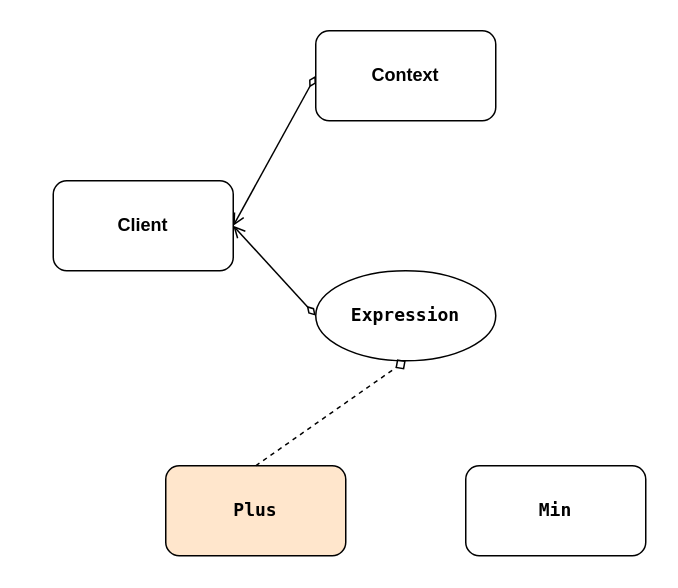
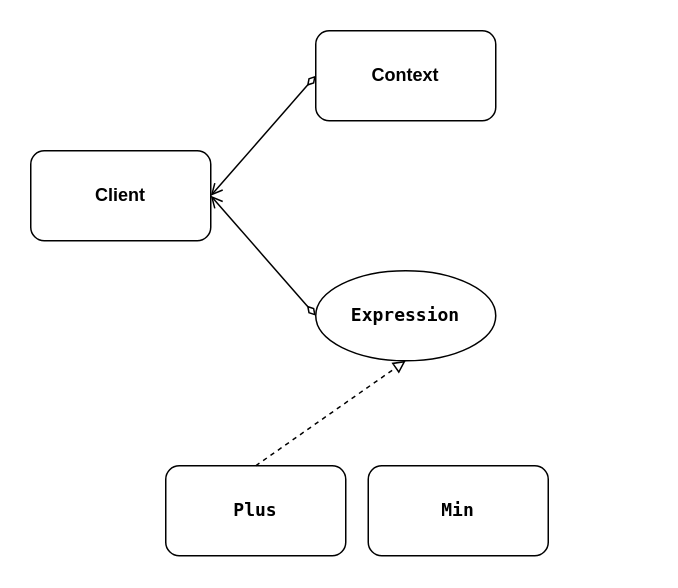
node "Client": moved (143, 226) -> (121, 196)
edge "Plus" -> "Expression": arrowhead diamond -> block
node "Plus": fillcolor #ffe6cc -> #ffffff
node "Min": moved (556, 511) -> (458, 511)
